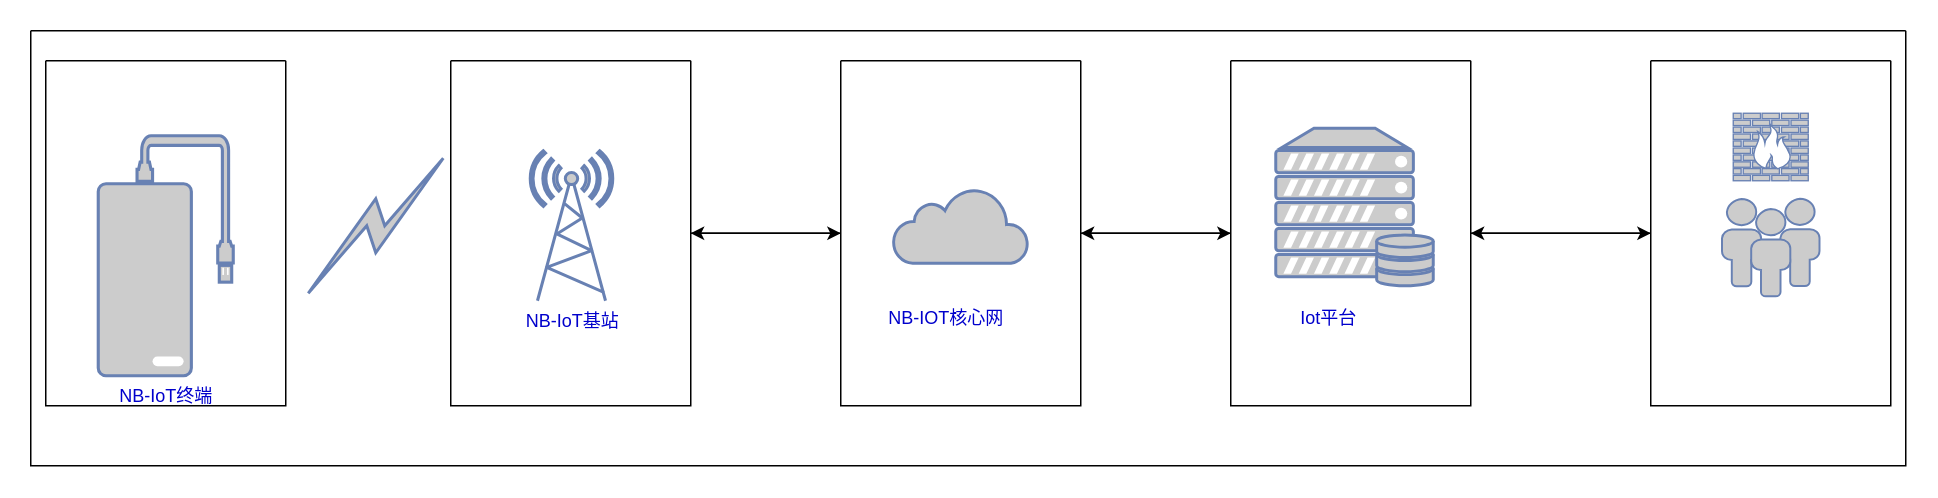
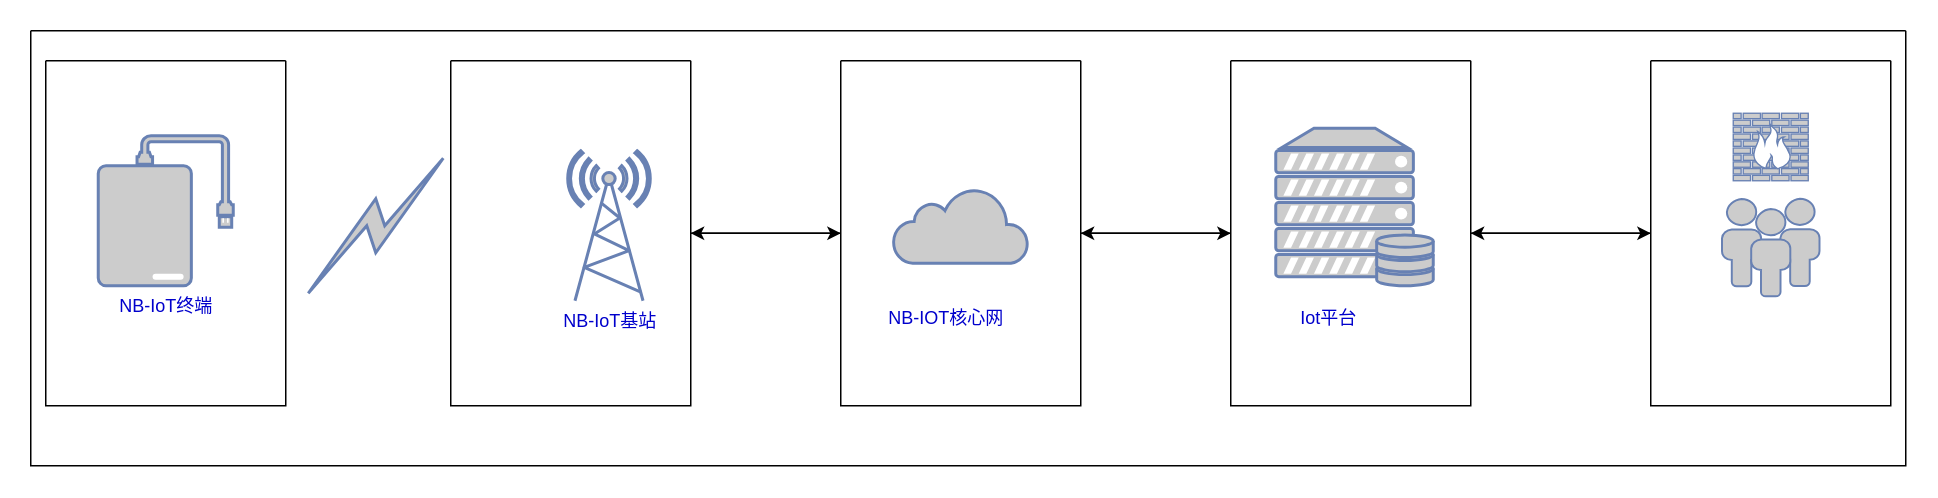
node "NB-IoT基站": moved (572, 226) -> (609, 226)
node "NB-IoT终端": size 135x240 -> 135x150
